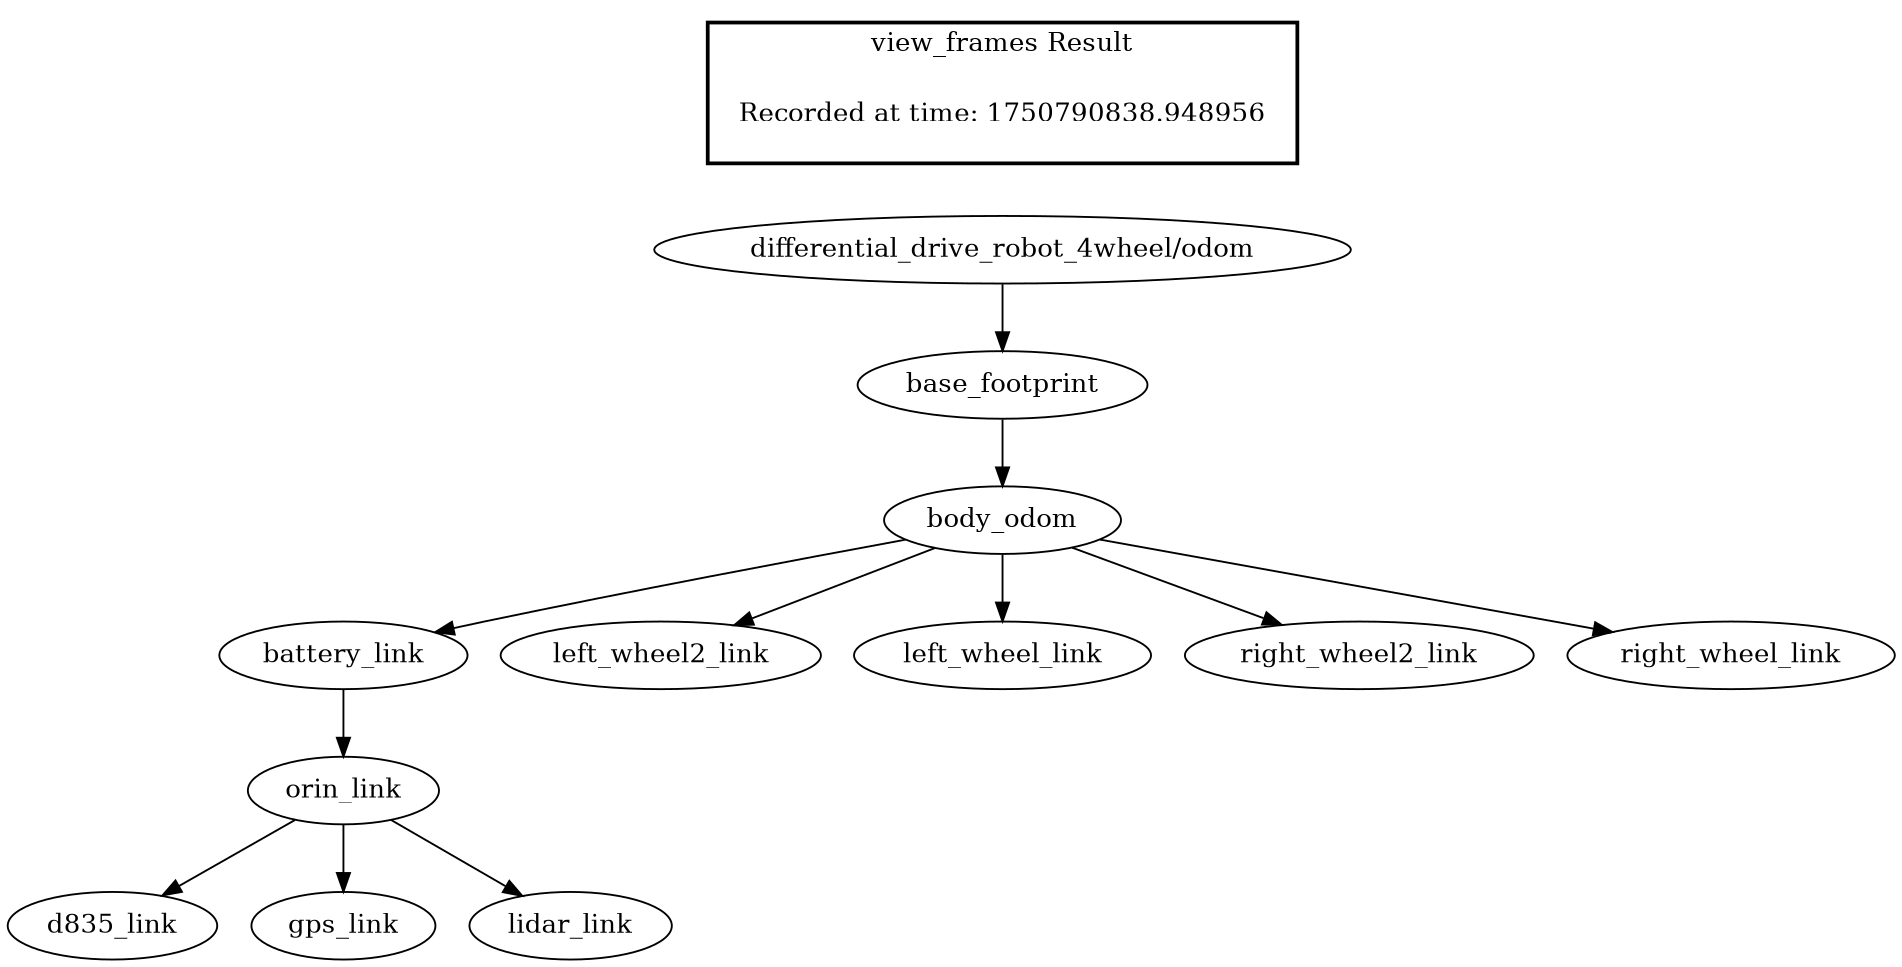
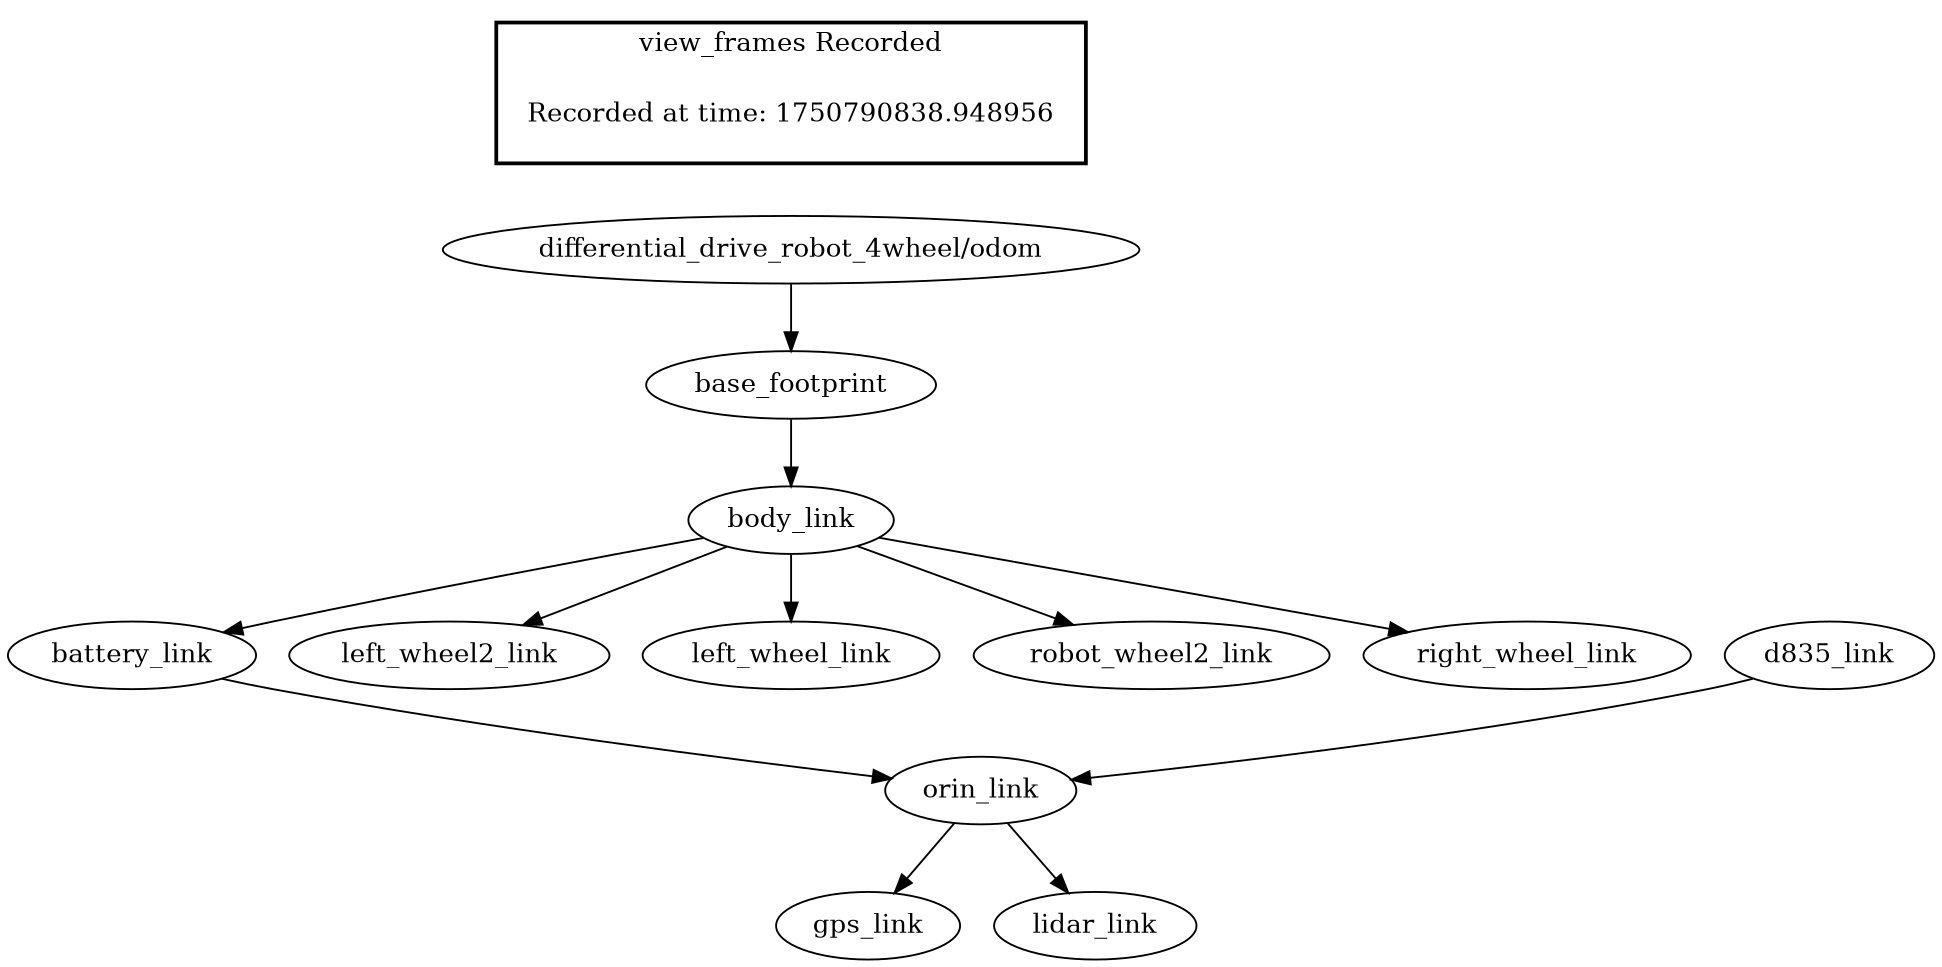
cluster "view_frames Result": label "view_frames Result" -> "view_frames Recorded"
node "body_odom": label "body_odom" -> "body_link"
node "right_wheel2_link": label "right_wheel2_link" -> "robot_wheel2_link"
edge "orin_link" -> "d835_link": reversed
